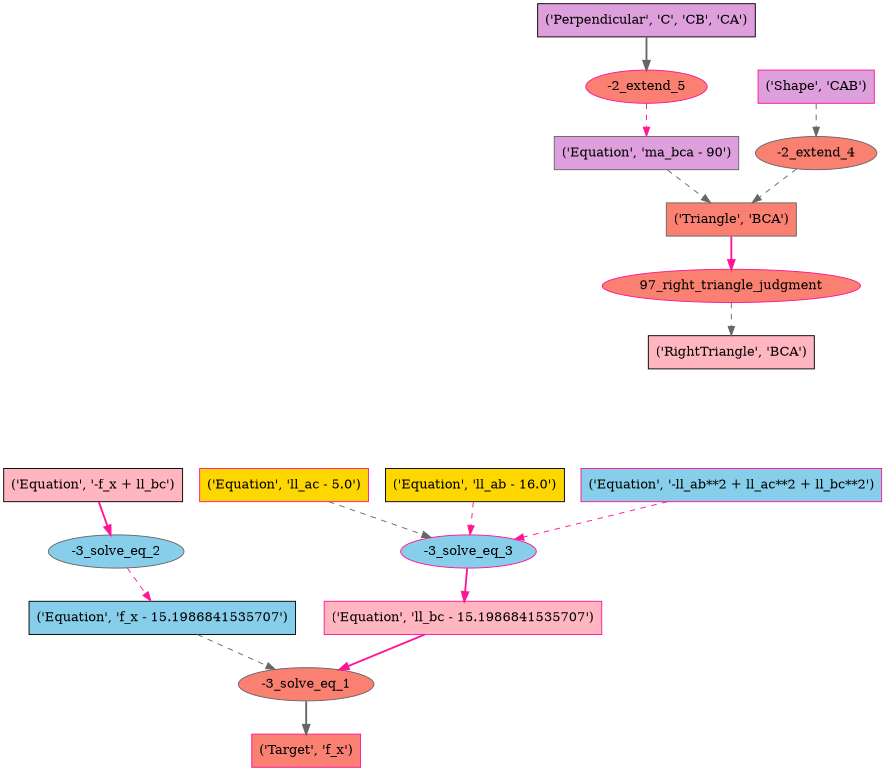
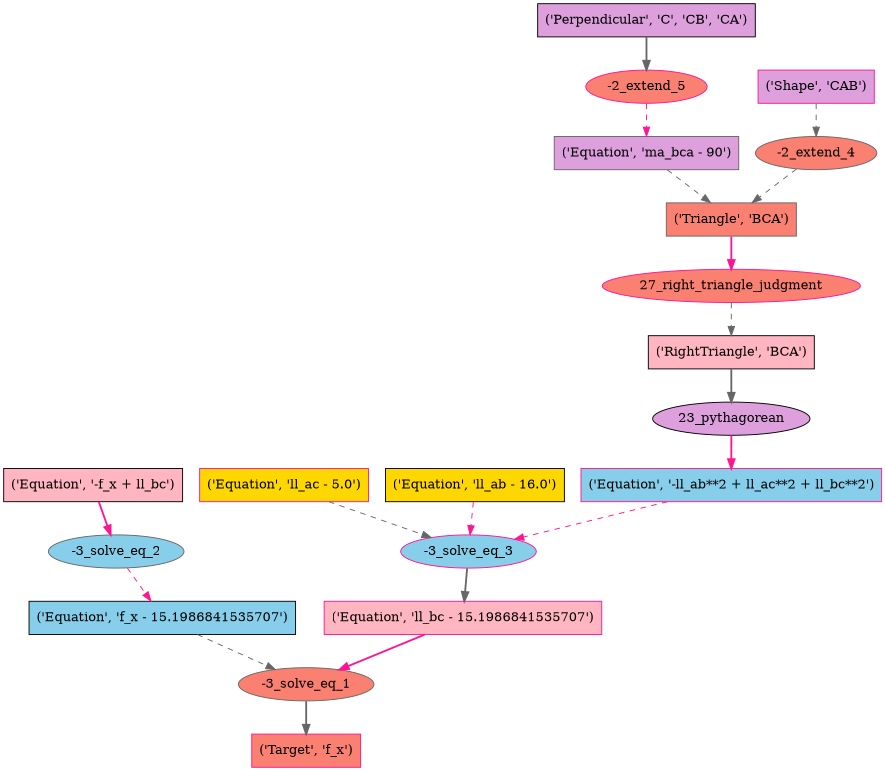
node "97_right_triangle_judgment": label "97_right_triangle_judgment" -> "27_right_triangle_judgment"
node "23_pythagorean": added
edge "-3_solve_eq_3" -> "('Equation', 'll_bc - 15.1986841535707')": color deeppink -> gray40
